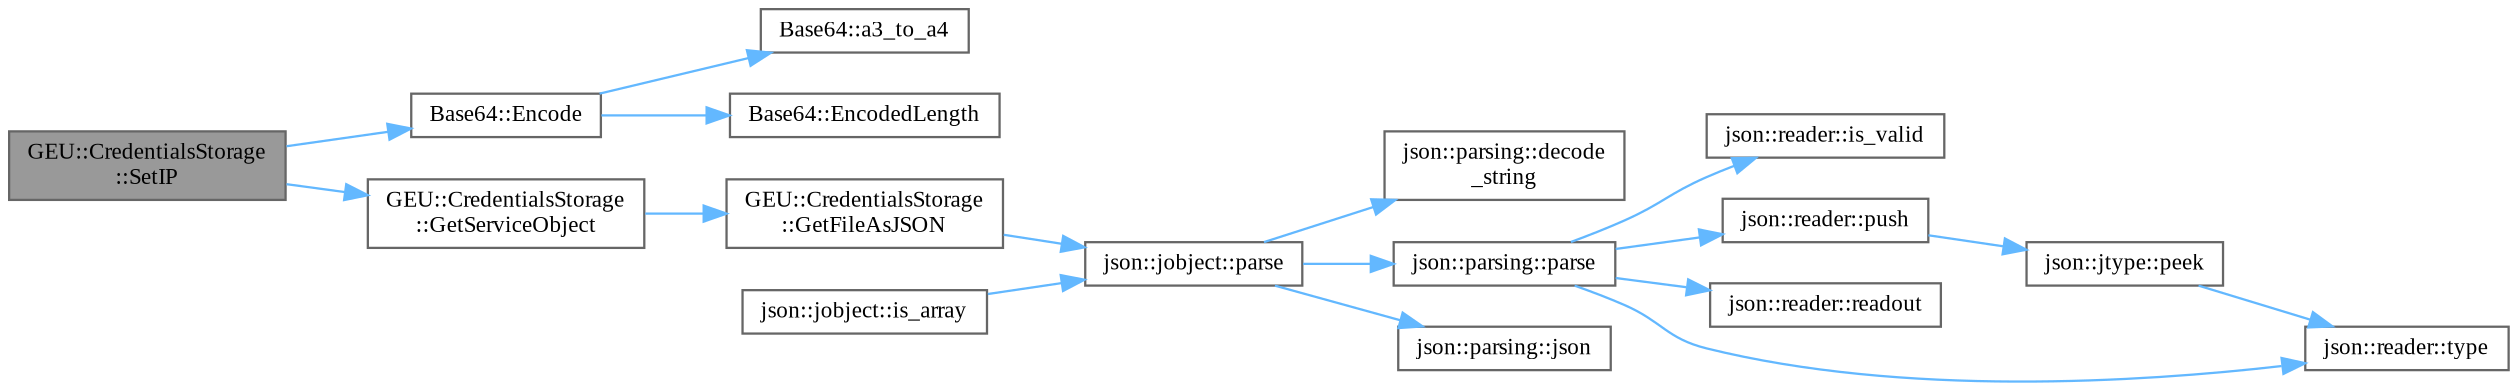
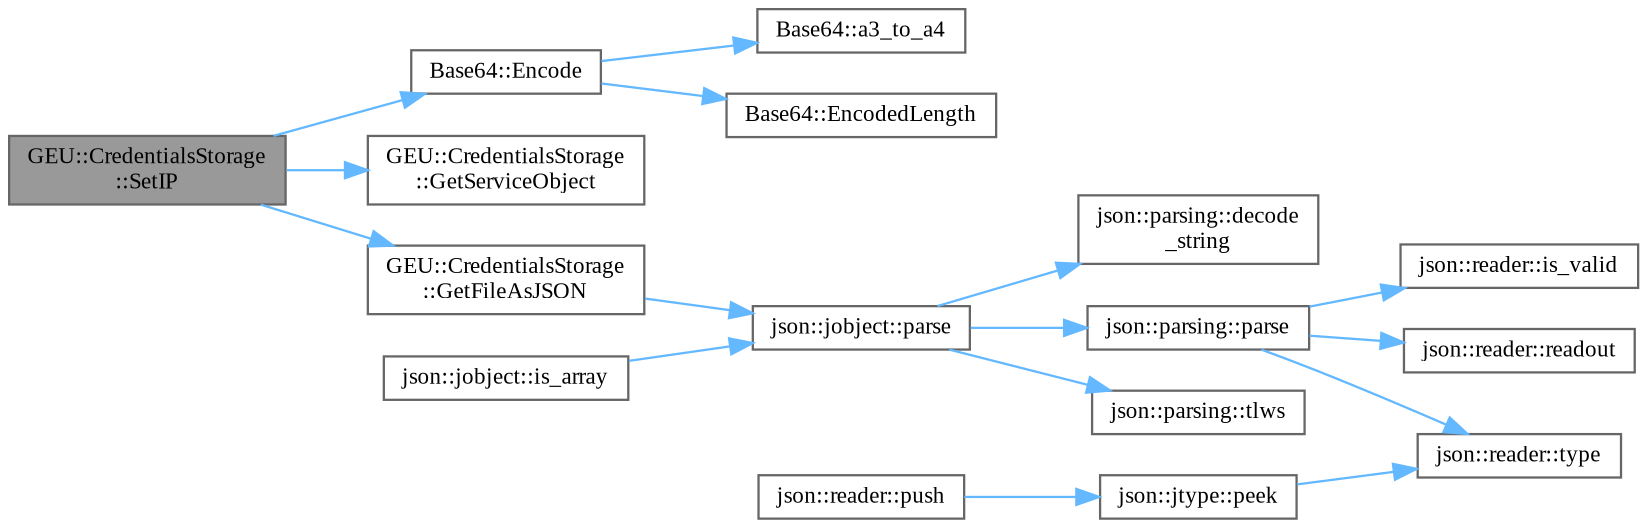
edge "GEU::CredentialsStorage ::GetServiceObject" -> "GEU::CredentialsStorage ::GetFileAsJSON": now "GEU::CredentialsStorage ::SetIP" -> "GEU::CredentialsStorage ::GetFileAsJSON"
edge "json::parsing::parse" -> "json::reader::push": removed
node "json::parsing::json": label "json::parsing::json" -> "json::parsing::tlws"
